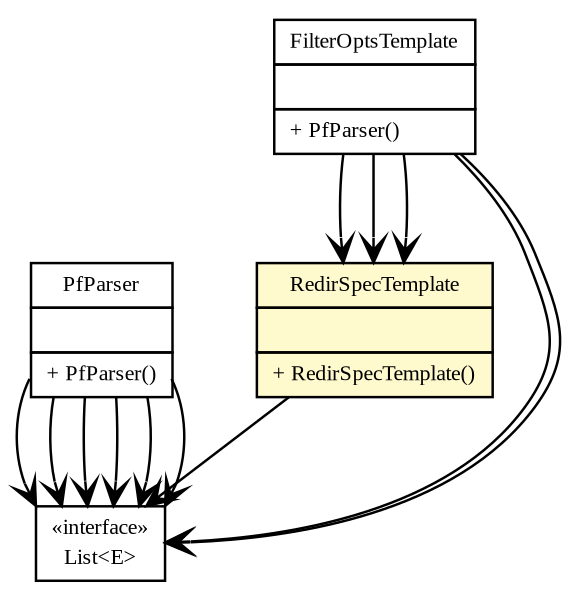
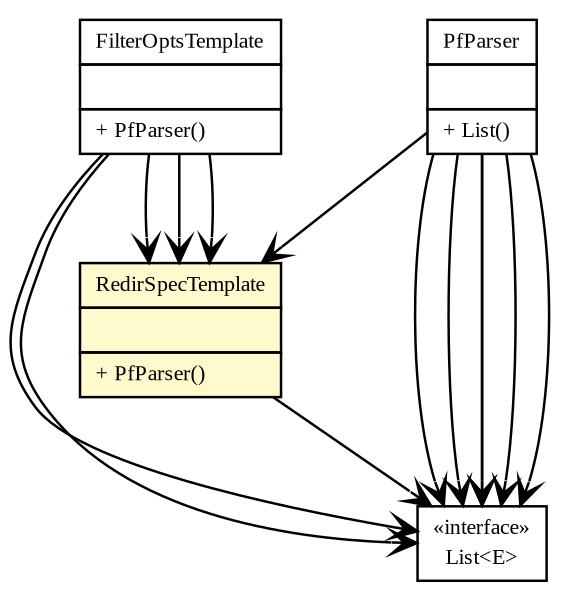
edge "PfParser" -> "RedirSpecTemplate": added
node "PfParser": text "+ PfParser()" -> "+ List()"
node "RedirSpecTemplate": text "+ RedirSpecTemplate()" -> "+ PfParser()"
